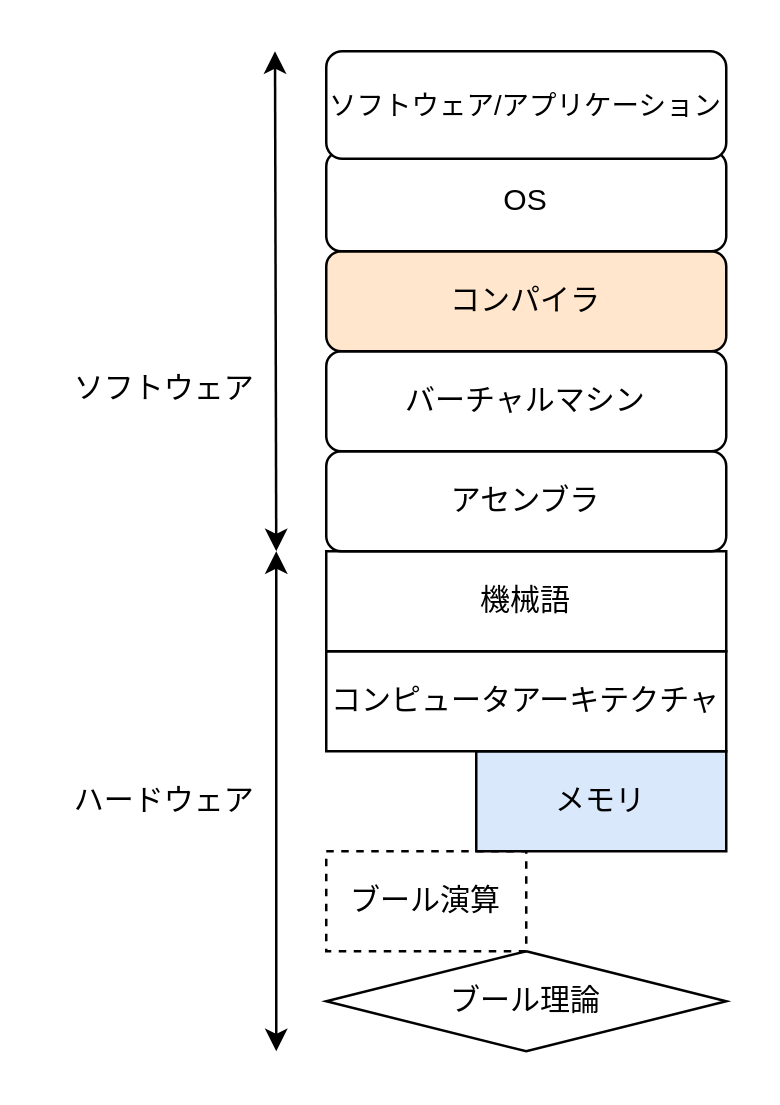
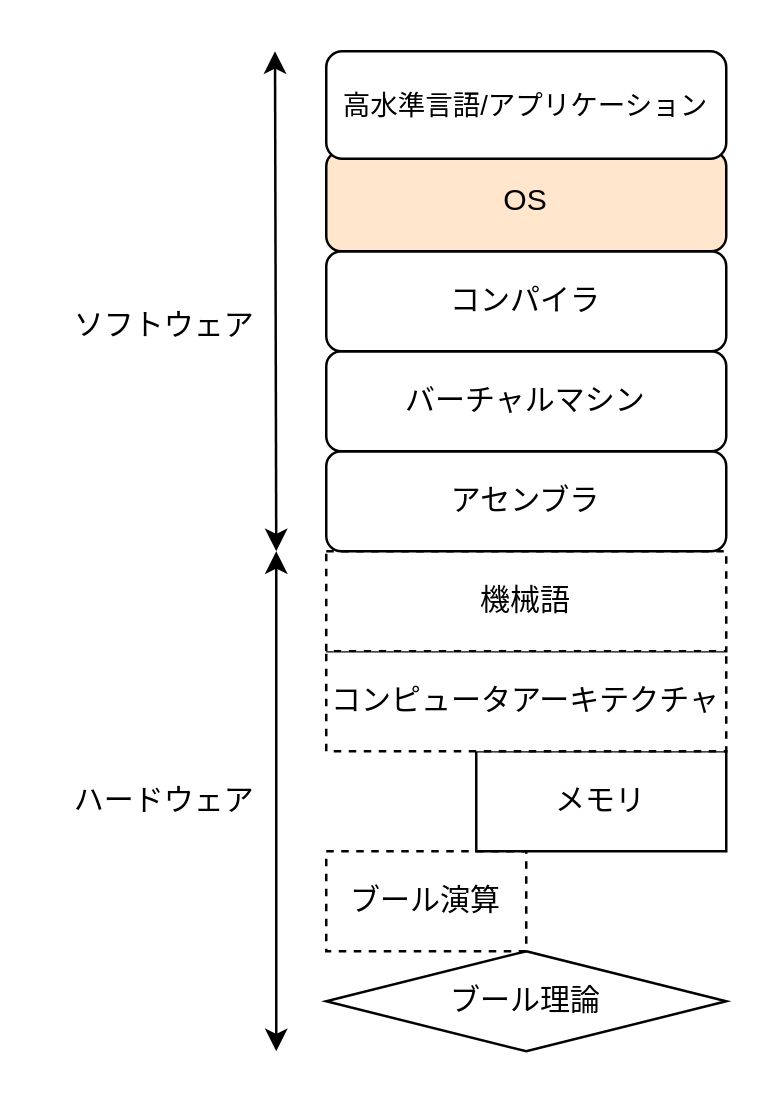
node "ソフトウェア/アプリケーション": label "ソフトウェア/アプリケーション" -> "高水準言語/アプリケーション"
node "OS": fillcolor #ffffff -> #ffe6cc
node "コンパイラ": fillcolor #ffe6cc -> #ffffff
node "ソフトウェア": moved (164, 389) -> (164, 326)
node "機械語": style solid -> dashed
node "コンピュータアーキテクチャ": style solid -> dashed
node "メモリ": fillcolor #dae8fc -> #ffffff
